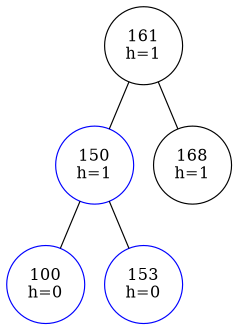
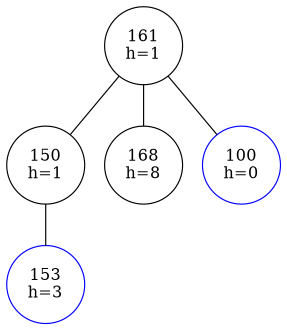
node "150 h=1": color blue -> black
node "168 h=1": label "168 h=1" -> "168 h=8"
edge "150 h=1" -- "100 h=0": now "161 h=1" -- "100 h=0"
node "153 h=0": label "153 h=0" -> "153 h=3"
